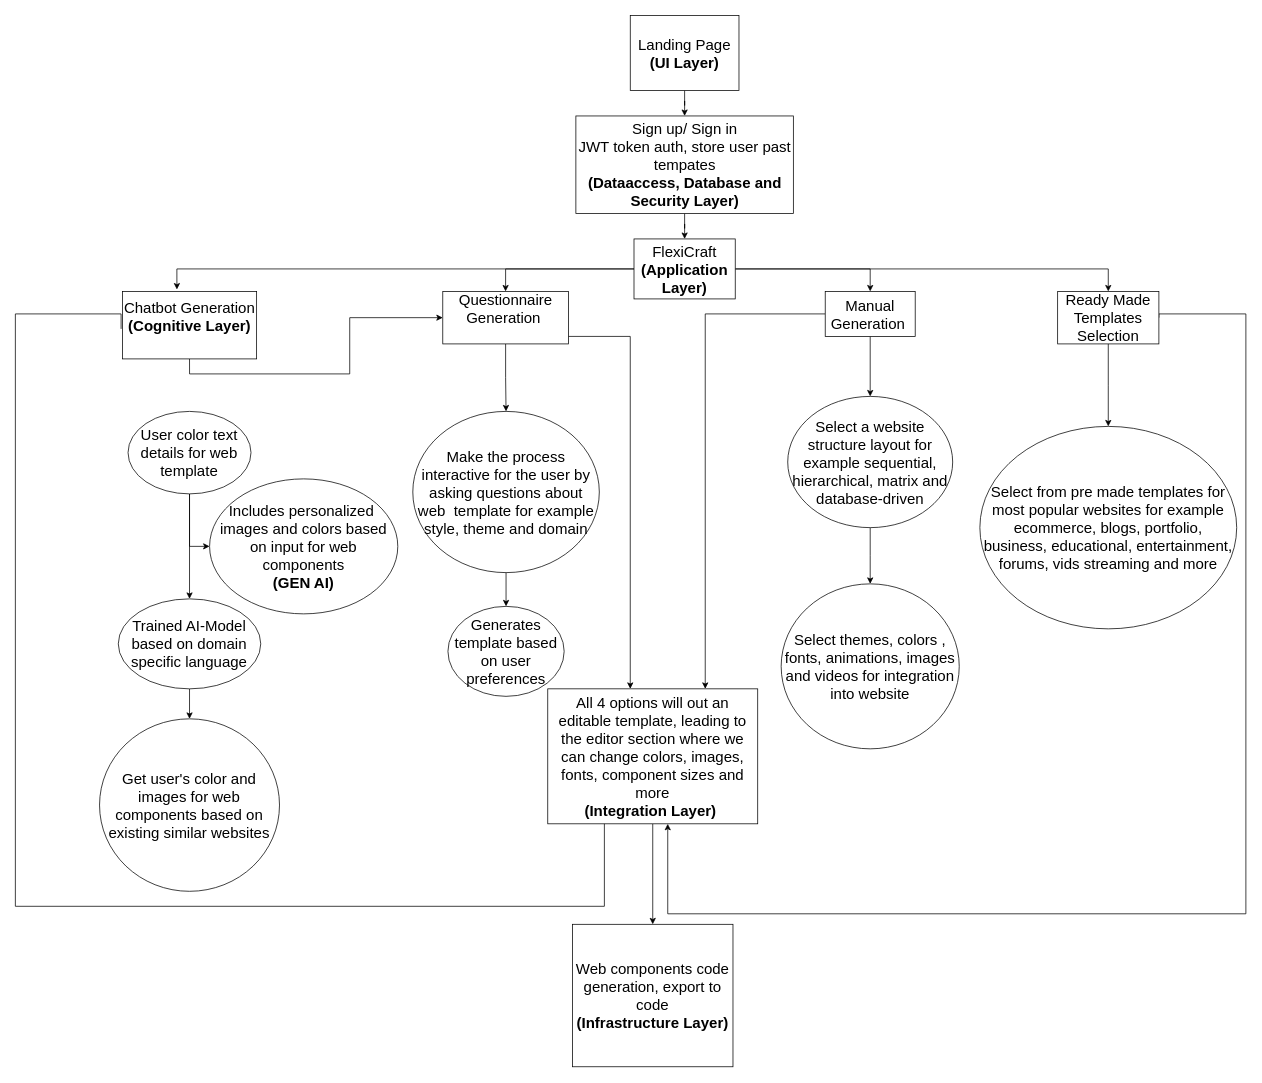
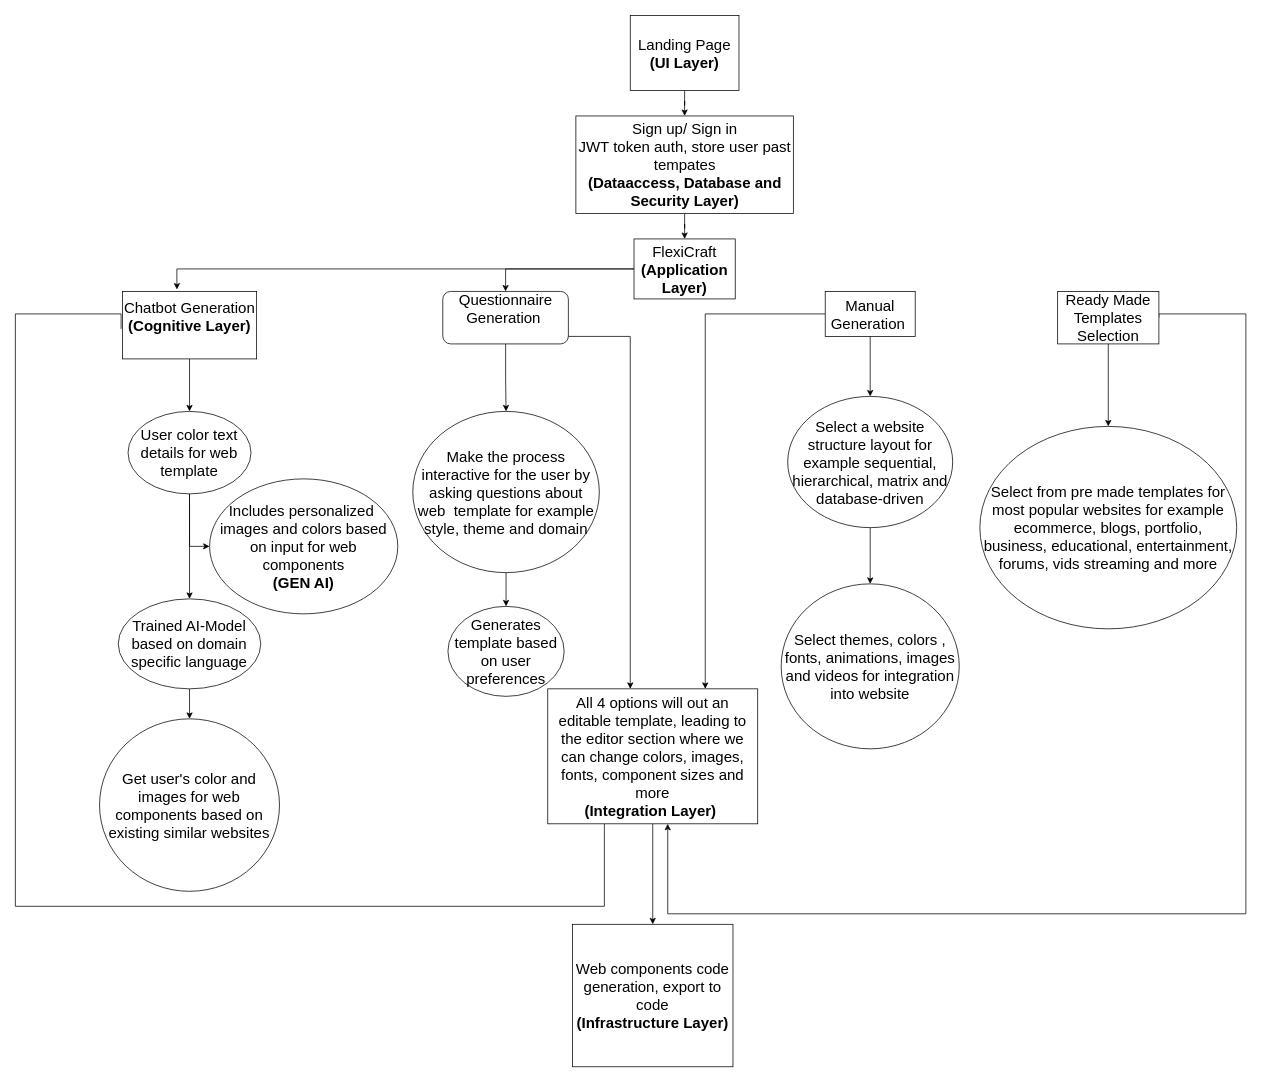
edge "FlexiCraft (Application Layer)" -> "Ready Made Templates Selection": removed
edge "FlexiCraft (Application Layer)" -> "Manual Generation": removed
edge "Chatbot Generation (Cognitive Layer)" -> "Questionnaire Generation": now "Chatbot Generation (Cognitive Layer)" -> "User color text details for web template"
node "Questionnaire Generation": shape rectangle -> rounded rectangle
